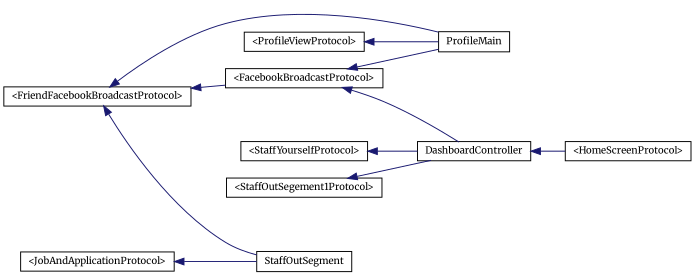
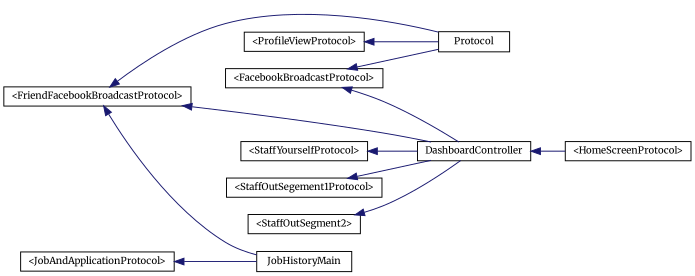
node "ProfileMain": label "ProfileMain" -> "Protocol"
edge "<FacebookBroadcastProtocol>" -> "<FriendFacebookBroadcastProtocol>": now "DashboardController" -> "<FriendFacebookBroadcastProtocol>"
node "<StaffOutSegment2>": added
node "StaffOutSegment": label "StaffOutSegment" -> "JobHistoryMain"
